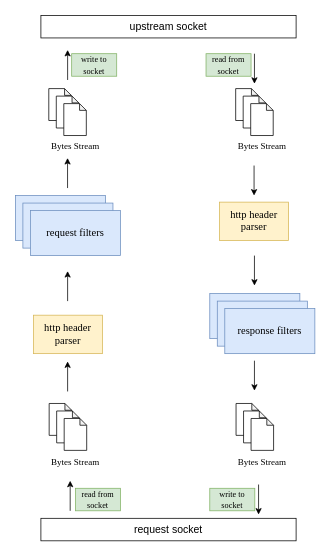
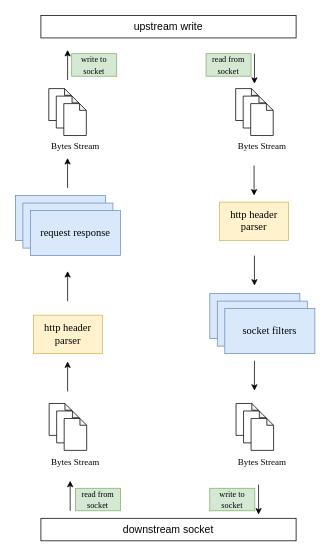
node "upstream socket": label "upstream socket" -> "upstream write"
node "request filters": label "request filters" -> "request response"
node "response filters": label "response filters" -> "socket filters"
node "request socket": label "request socket" -> "downstream socket"
